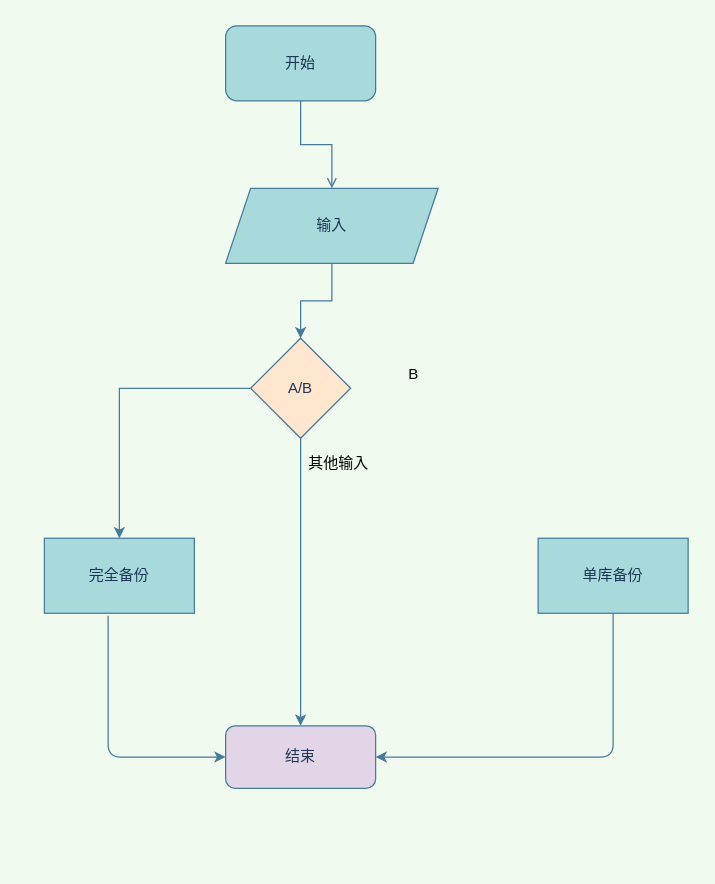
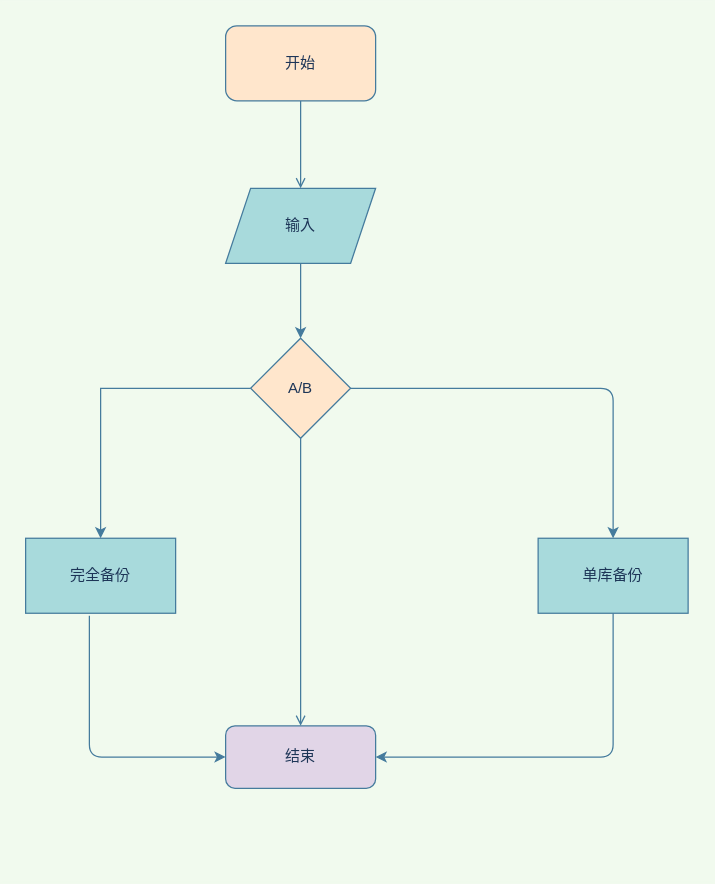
node "开始": fillcolor #a8dadc -> #ffe6cc
node "输入": size 213x75 -> 150x75
node "B": removed
edge "A/B" -> "单库备份": added
node "其他输入": removed
node "完全备份": moved (119, 576) -> (101, 576)
edge "A/B" -> "结束": arrowhead classic -> open
